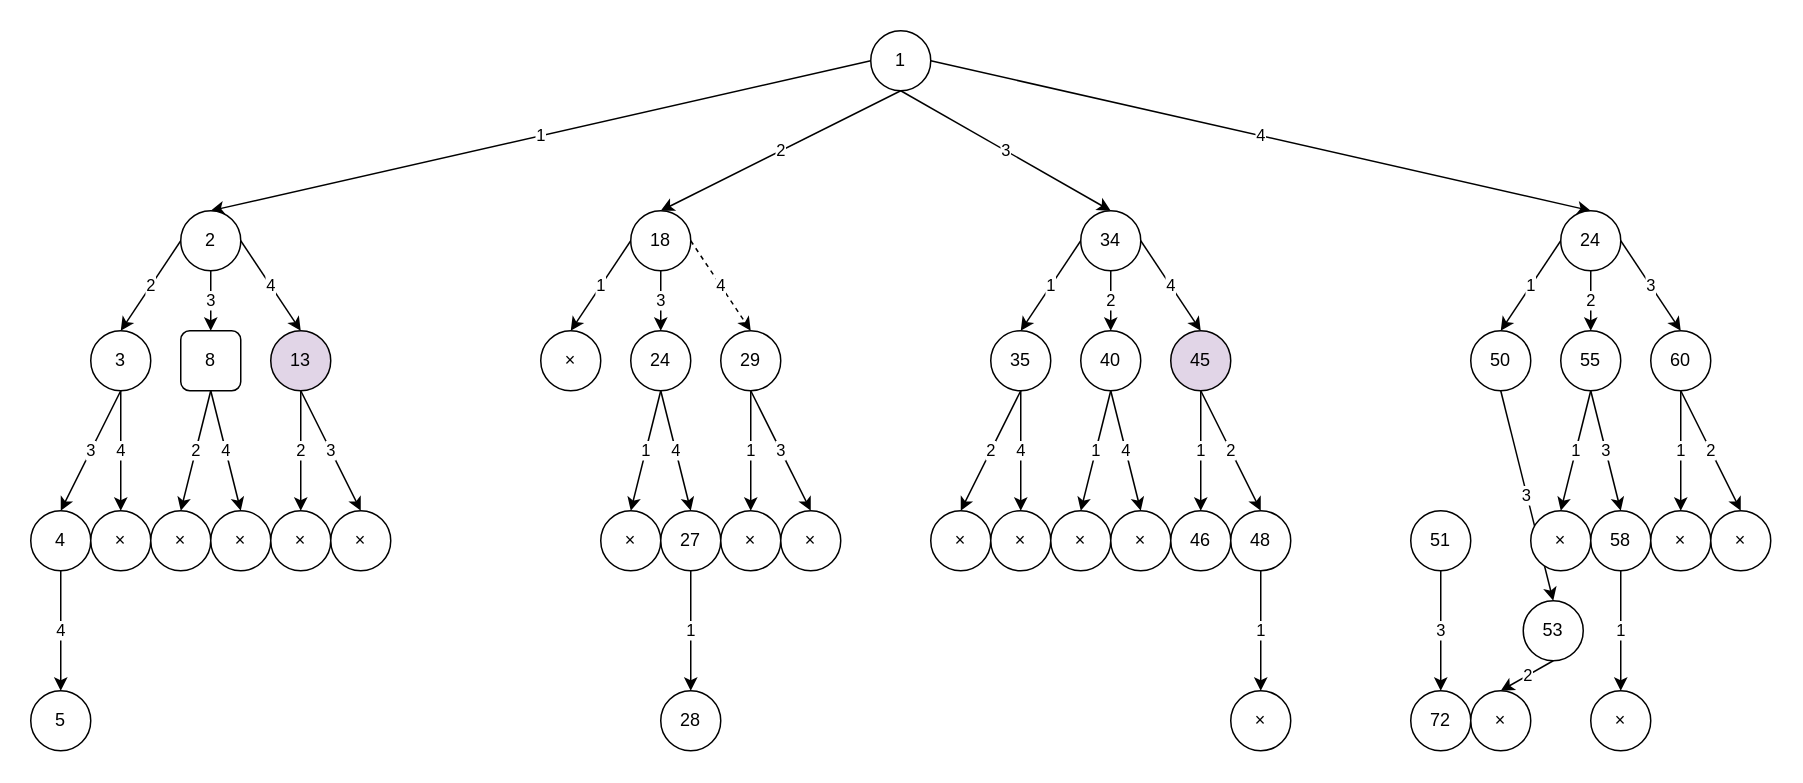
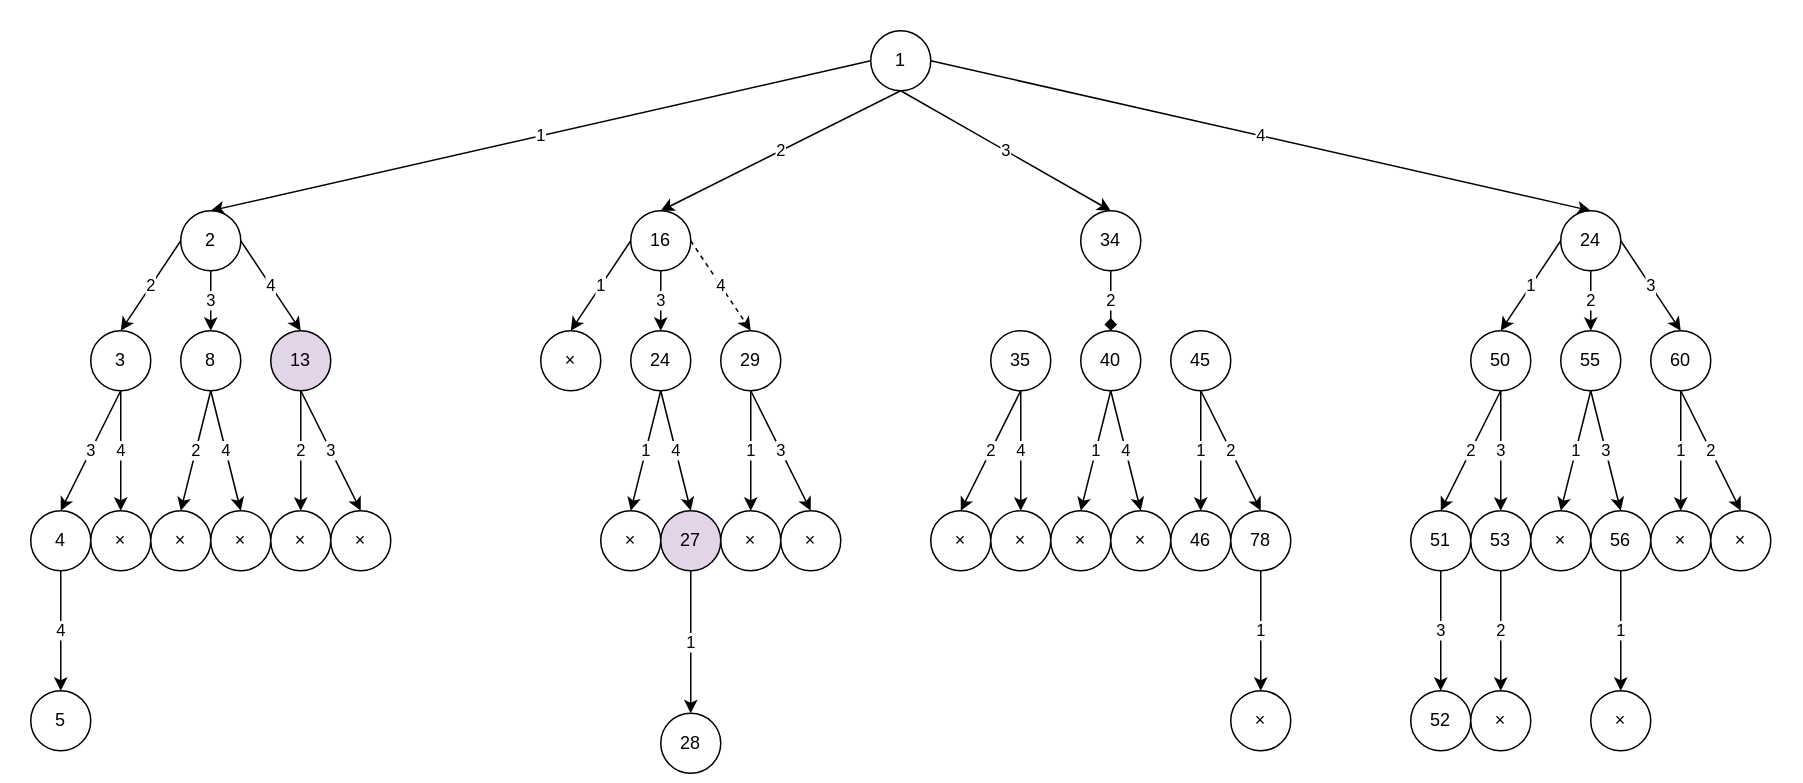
node "18": label "18" -> "16"
edge "34" -> "35": removed, label "1"
edge "34" -> "45": removed, label "4"
edge "34" -> "40": arrowhead classic -> diamond
node "8": shape rounded rectangle -> ellipse
node "45": fillcolor #e1d5e7 -> #ffffff
edge "50" -> "51": added, label "2"
node "27": fillcolor #ffffff -> #e1d5e7
node "48": label "48" -> "78"
node "58": label "58" -> "56"
node "53": moved (1553, 631) -> (1501, 541)
node "28": moved (691, 721) -> (691, 743)
node "72": label "72" -> "52"
